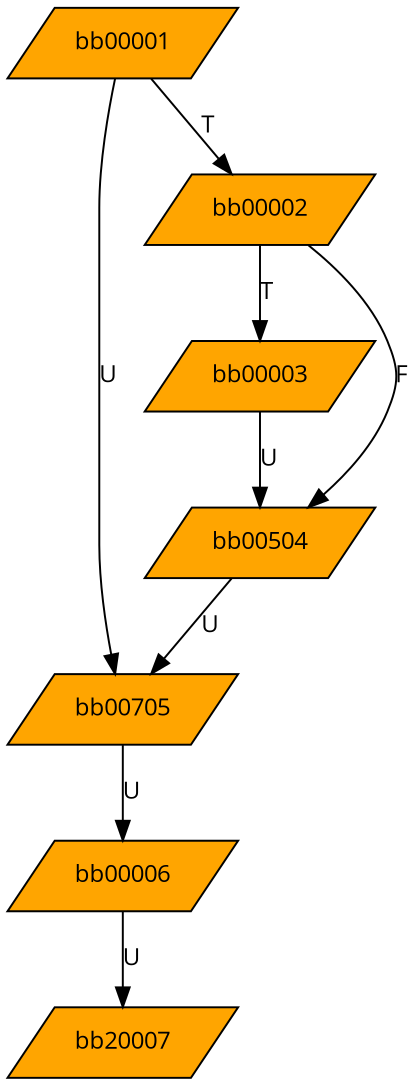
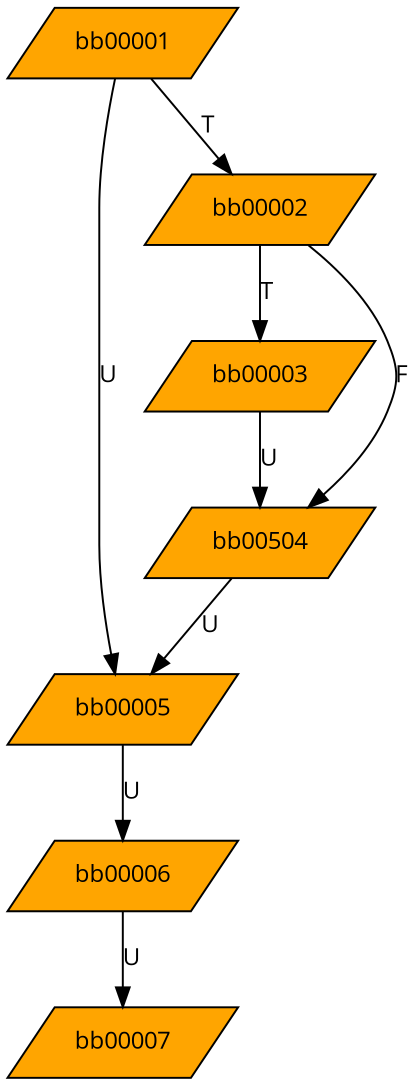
node "bb00705": label "bb00705" -> "bb00005"
node "bb20007": label "bb20007" -> "bb00007"
